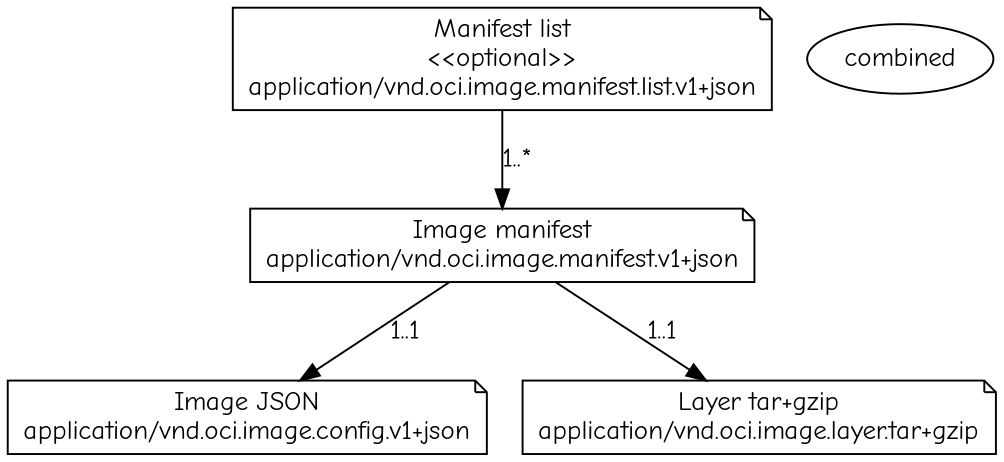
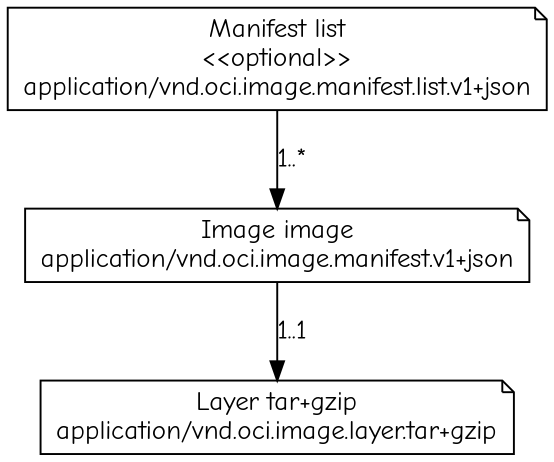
node "combined": removed
node "Image manifest application/vnd.oci.image.manifest.v1+json": label "Image manifest application/vnd.oci.image.manifest.v1+json" -> "Image image application/vnd.oci.image.manifest.v1+json"
node "Image JSON application/vnd.oci.image.config.v1+json": removed
